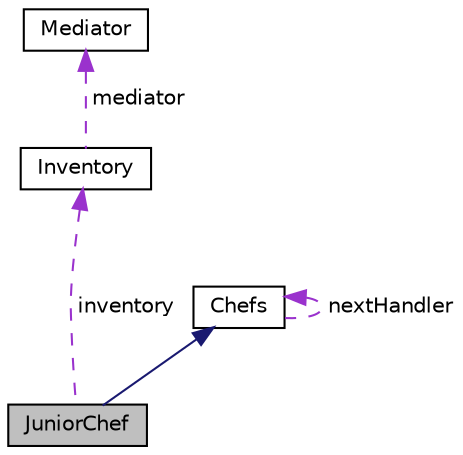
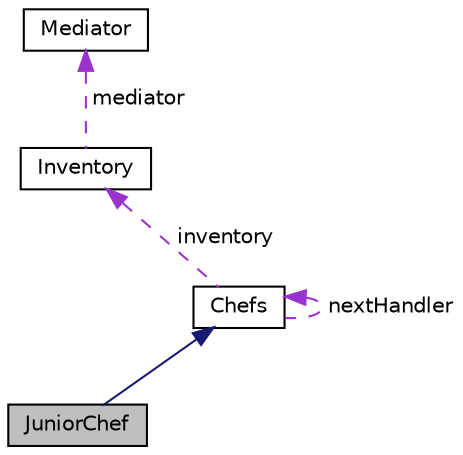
edge "JuniorChef" -> "Inventory": now "Chefs" -> "Inventory"
